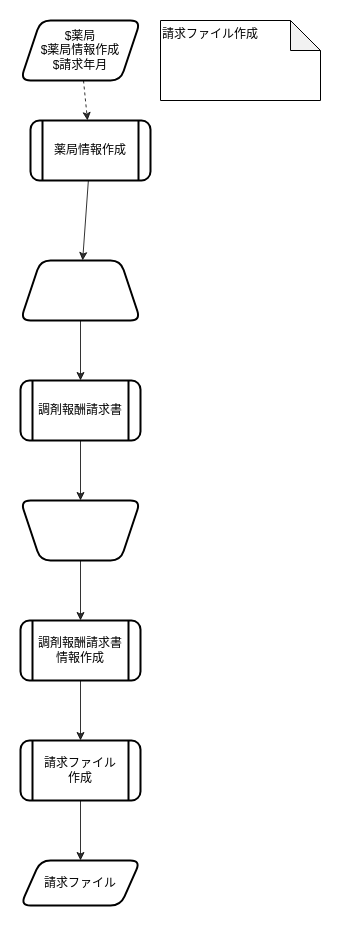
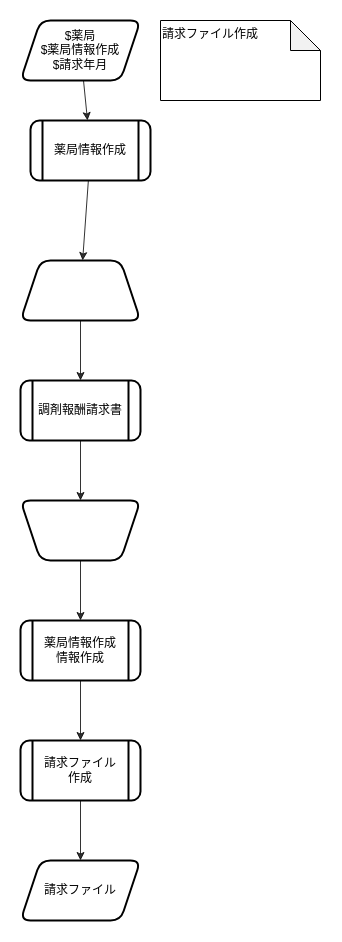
edge "$薬局 $薬局情報作成 $請求年月" -> "薬局情報作成": style dashed -> solid
node "調剤報酬請求書 情報作成": label "調剤報酬請求書 情報作成" -> "薬局情報作成 情報作成"
node "請求ファイル": size 120x45 -> 120x60
